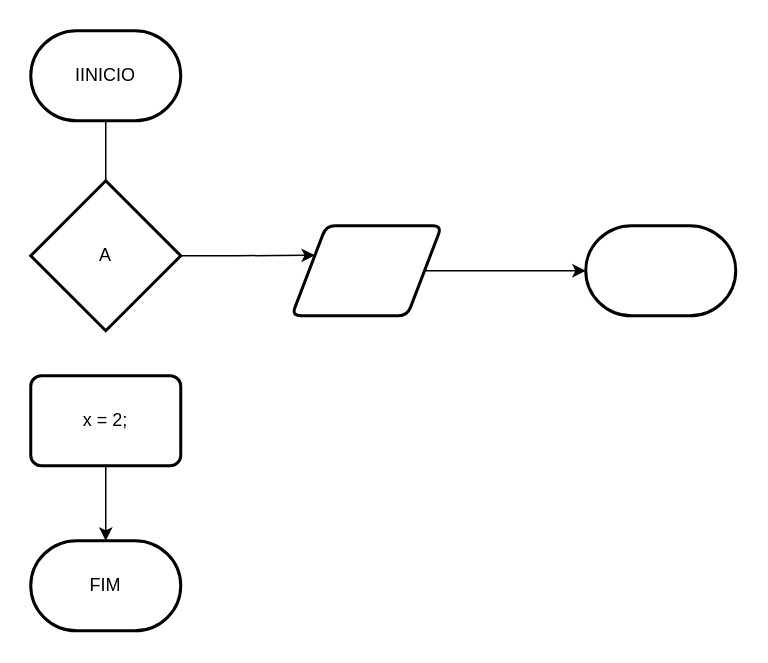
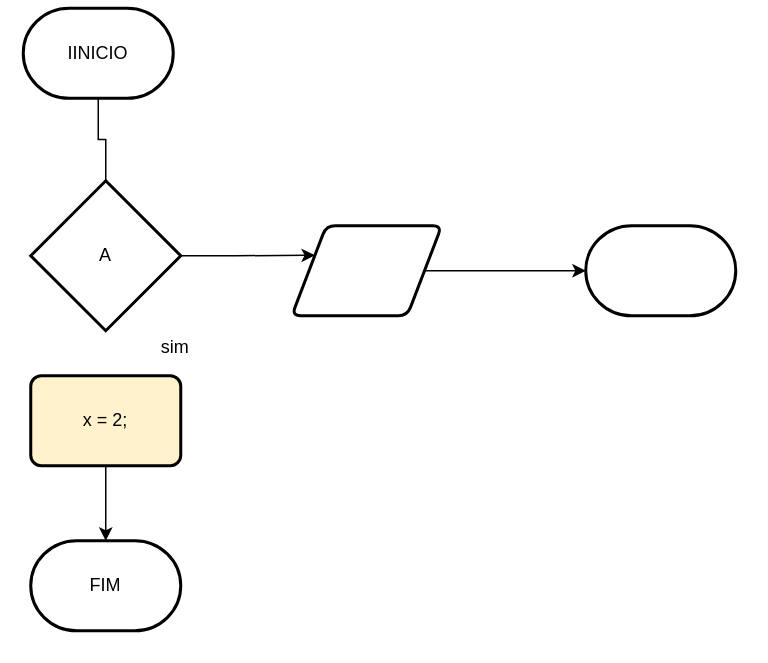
node "IINICIO": moved (106, 76) -> (98, 53)
node "sim": added
node "x = 2;": fillcolor #ffffff -> #fff2cc
